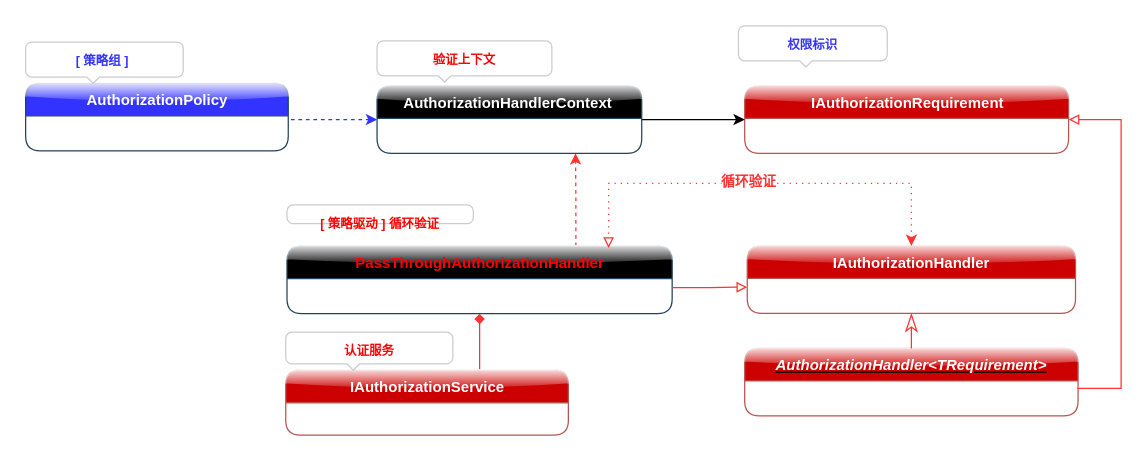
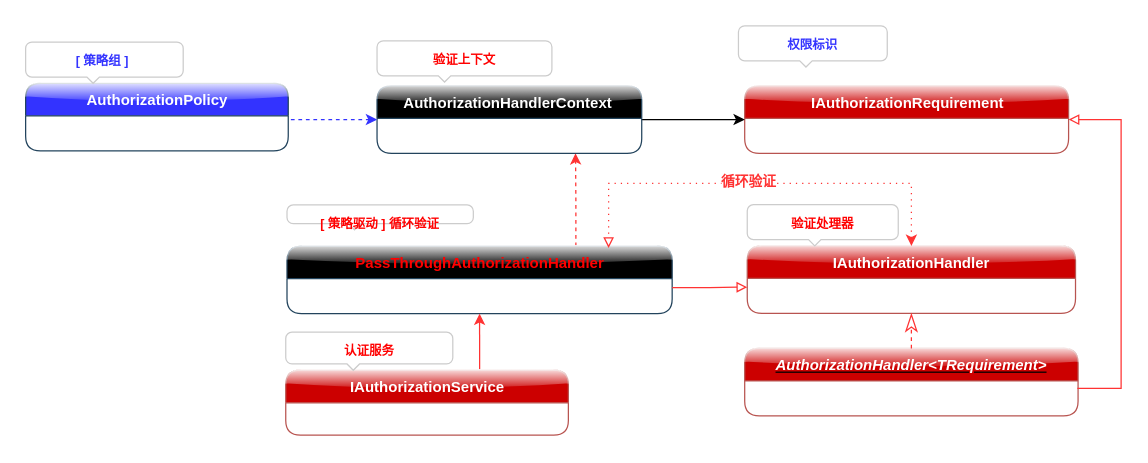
node "验证处理器": added
edge "IAuthorizationService" -> "PassThroughAuthorizationHandler": arrowhead diamond -> classic
edge "AuthorizationHandler<TRequirement>" -> "IAuthorizationHandler": style solid -> dashed
